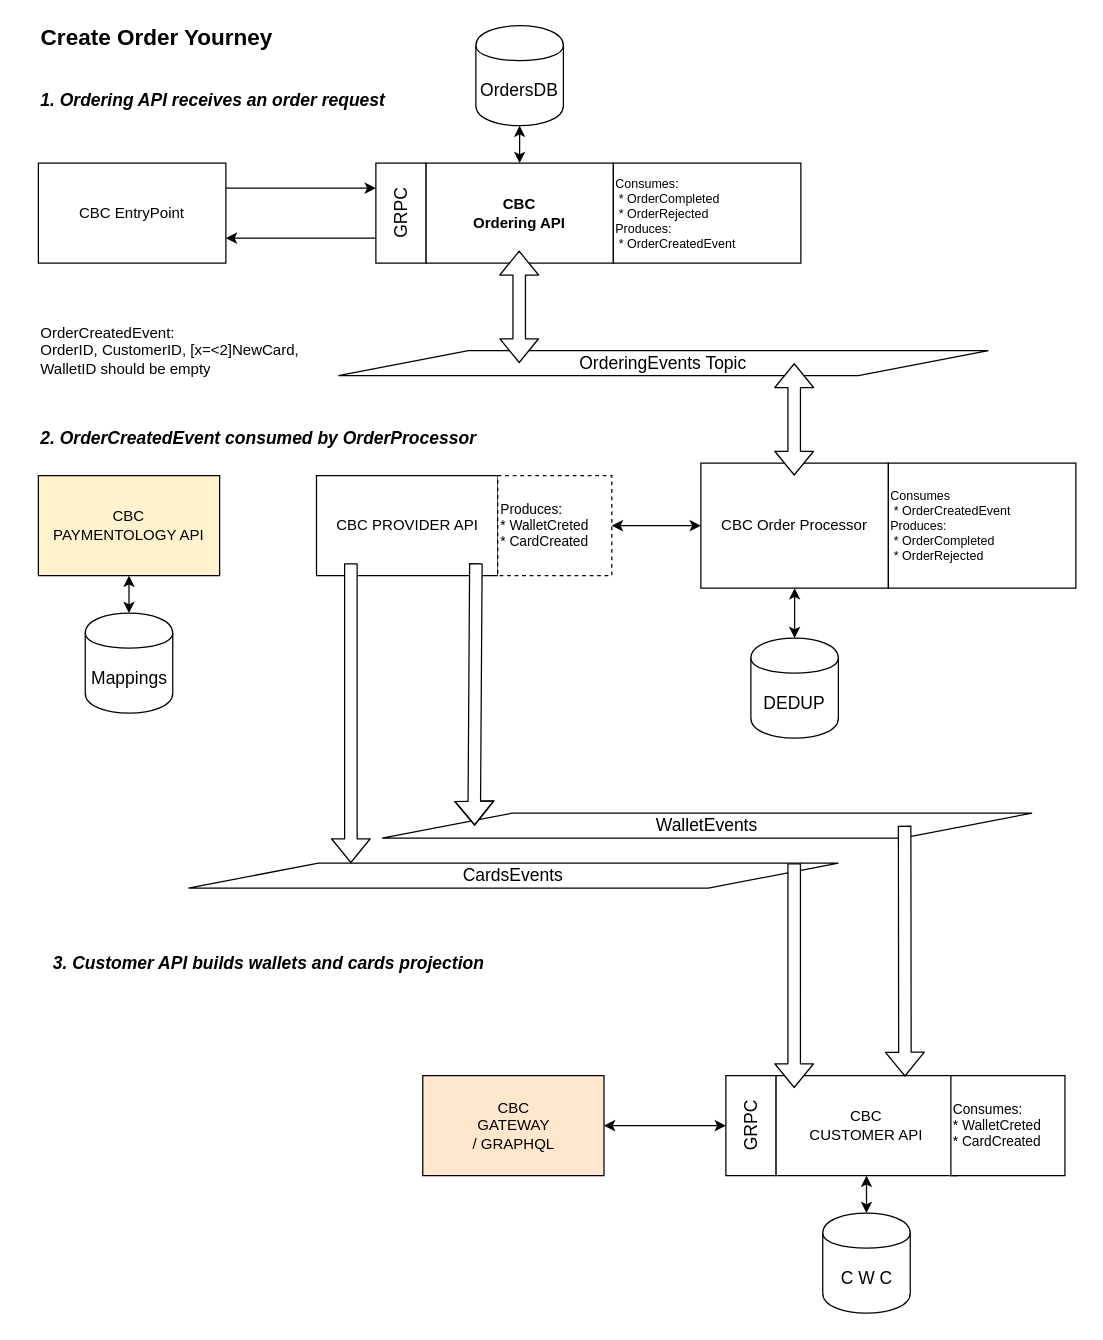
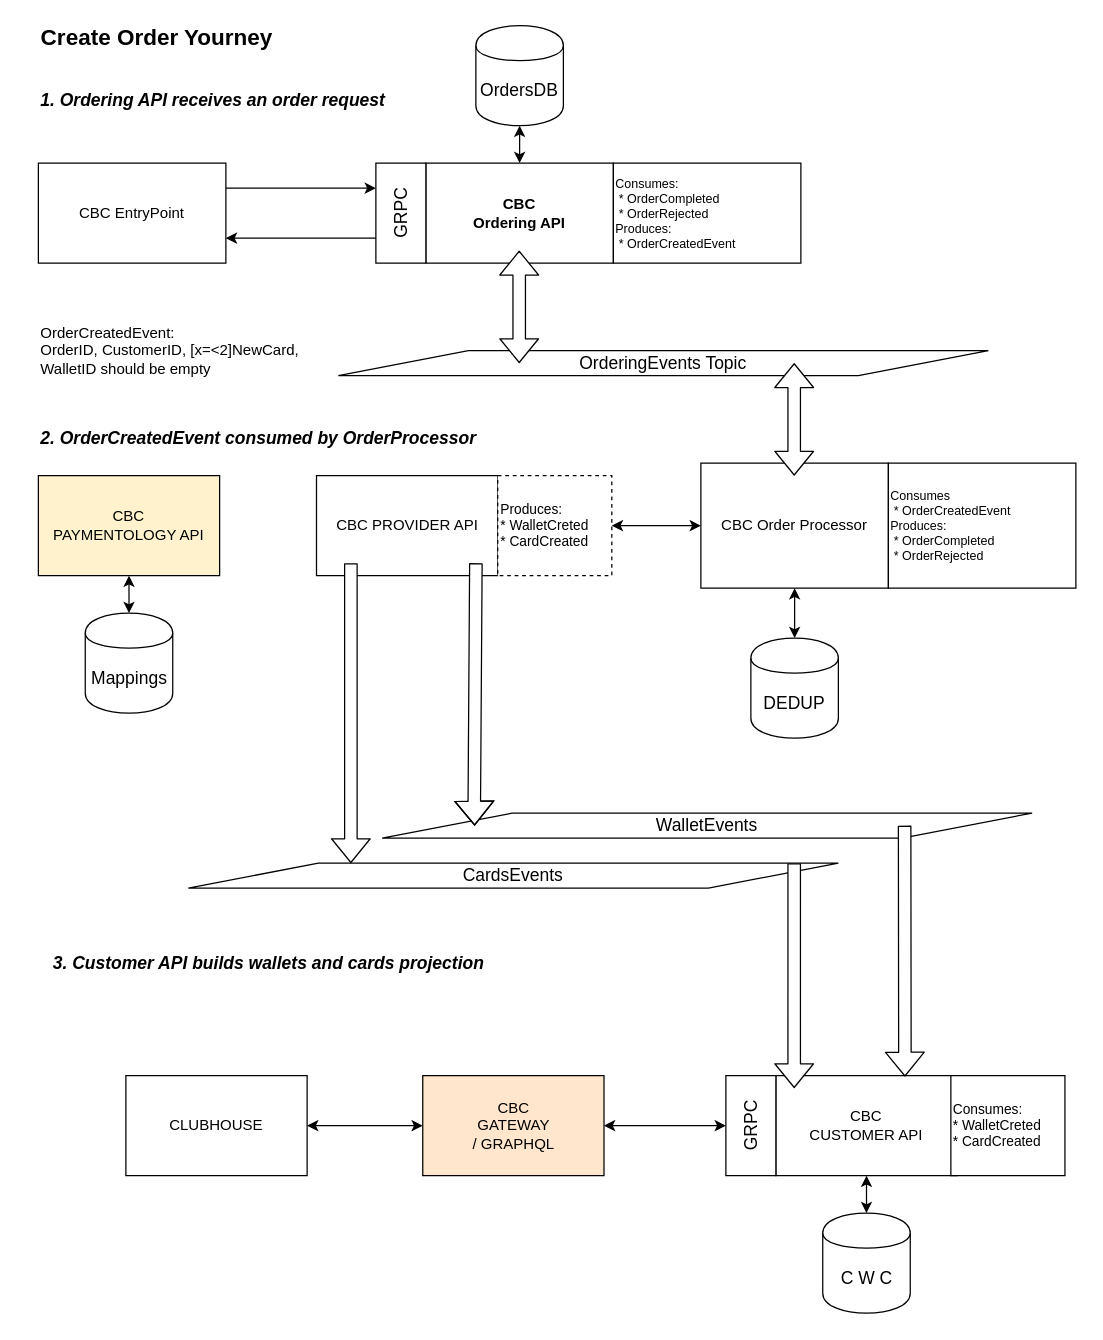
node "CLUBHOUSE": added
edge "CLUBHOUSE" -- "CBC GATEWAY / GRAPHQL": added
